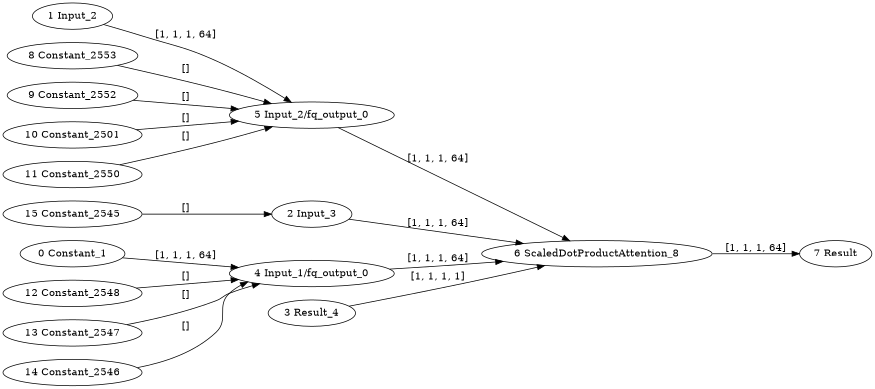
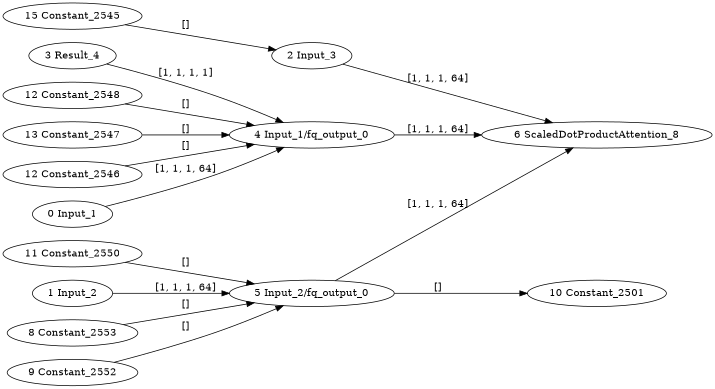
edge "10 Constant_2501" -> "5 Input_2/fq_output_0": reversed
node "0 Constant_1": label "0 Constant_1" -> "0 Input_1"
node "7 Result": removed
edge "3 Result_4" -> "6 ScaledDotProductAttention_8": now "3 Result_4" -> "4 Input_1/fq_output_0"
node "14 Constant_2546": label "14 Constant_2546" -> "12 Constant_2546"
